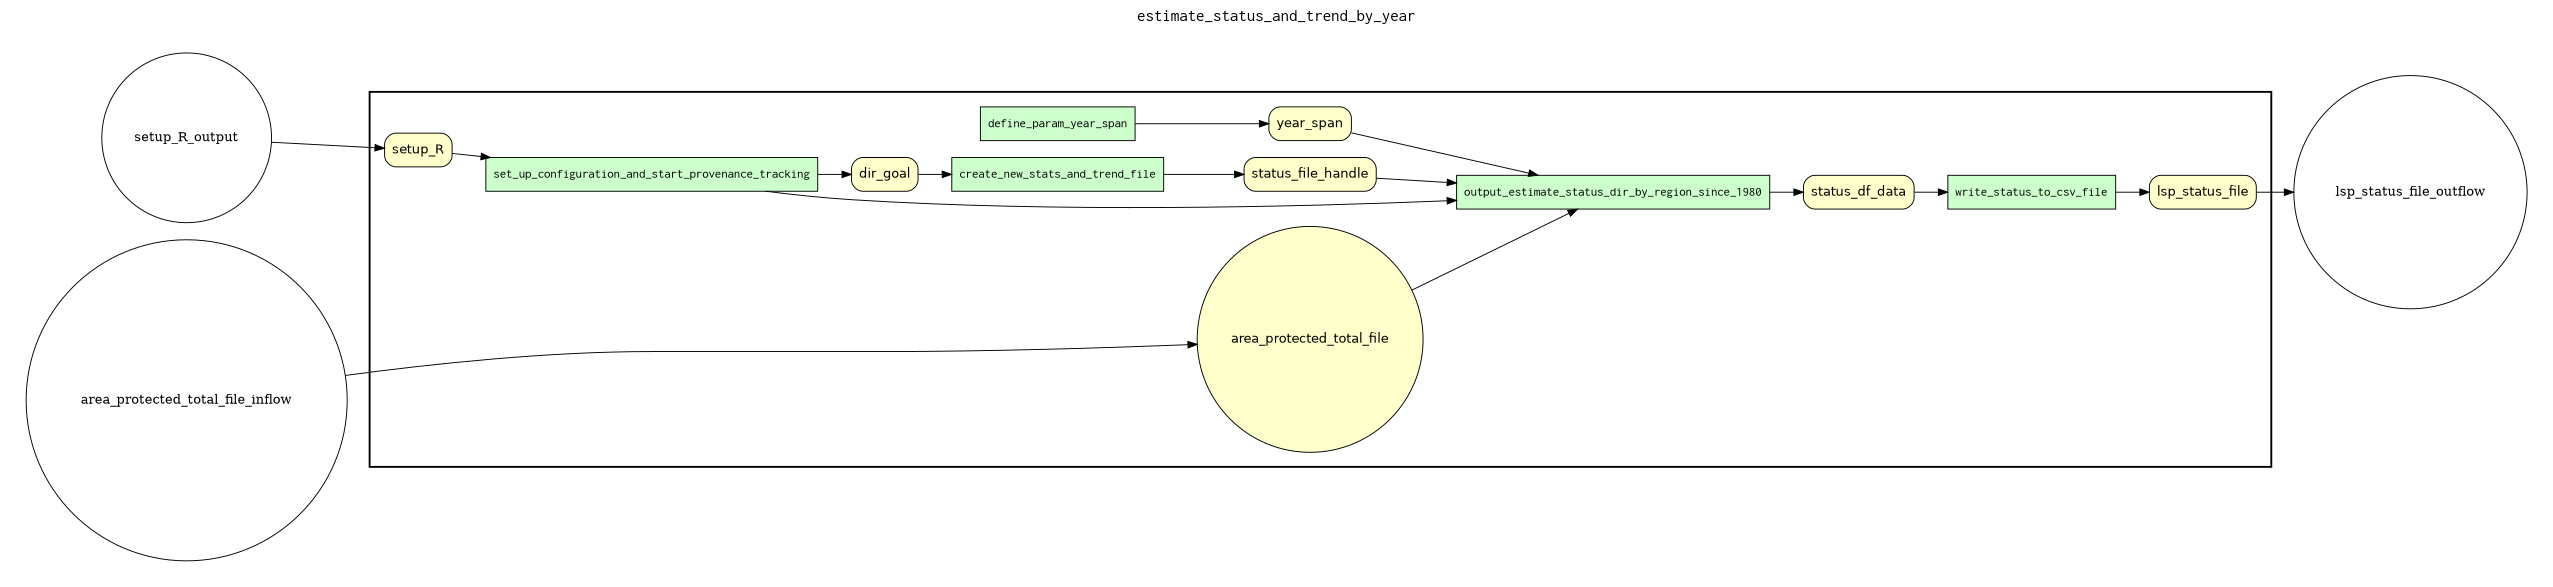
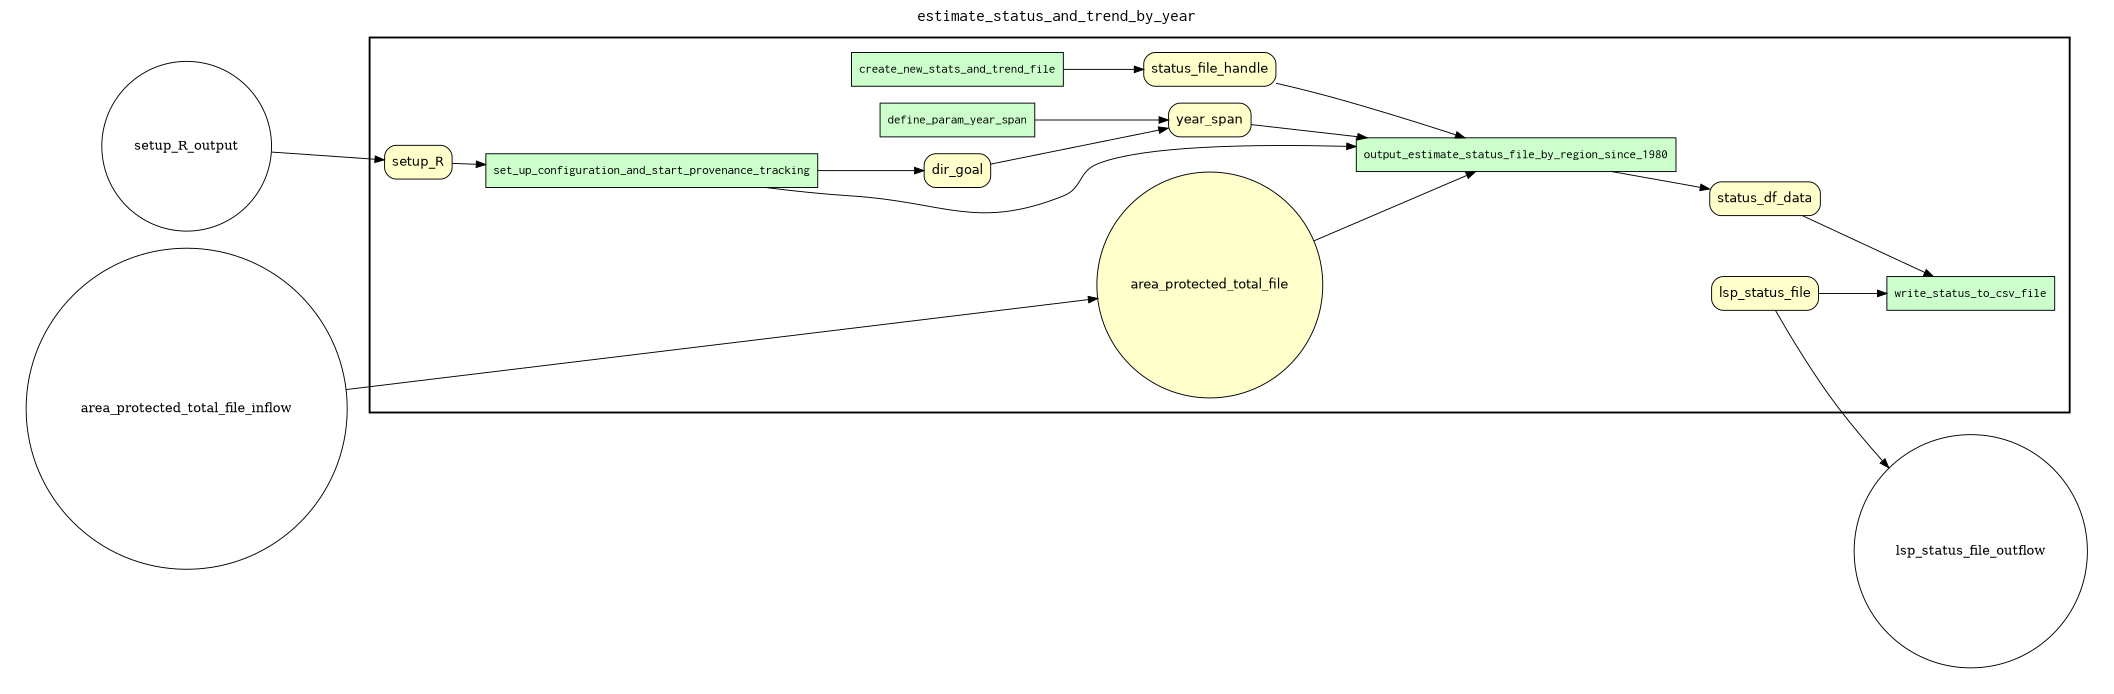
edge "dir_goal" -> "create_new_stats_and_trend_file": now "dir_goal" -> "year_span"
node "output_estimate_status_dir_by_region_since_1980": label "output_estimate_status_dir_by_region_since_1980" -> "output_estimate_status_file_by_region_since_1980"
edge "write_status_to_csv_file" -> "lsp_status_file": reversed
